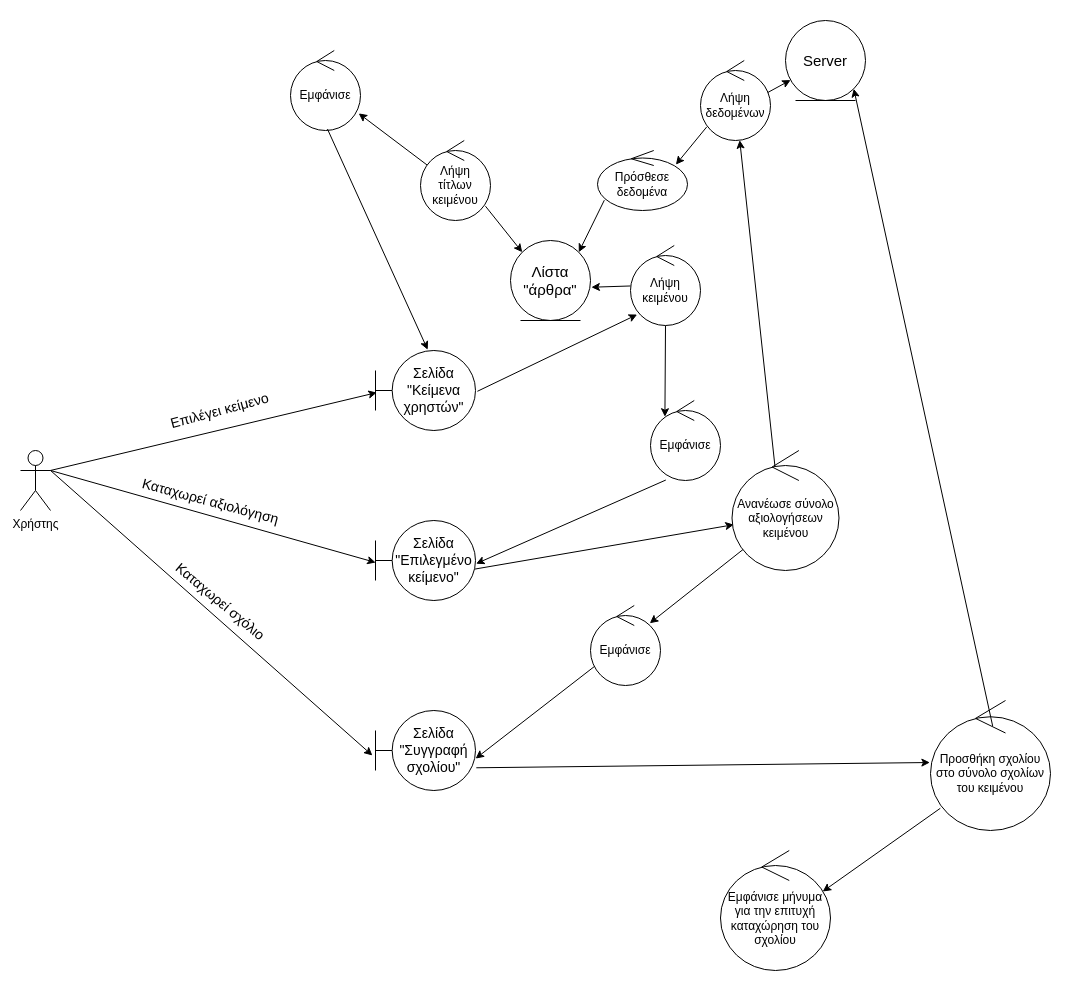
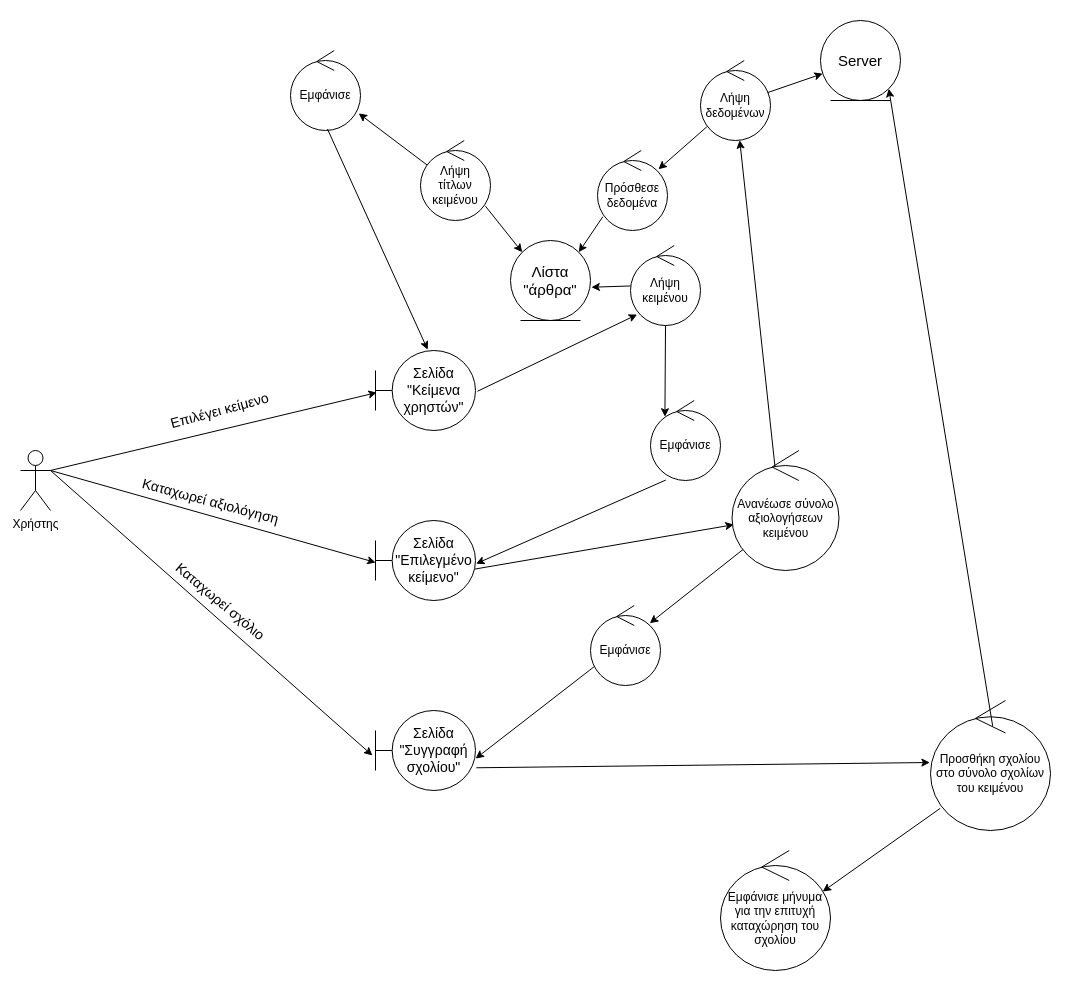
node "Server": moved (826, 61) -> (861, 61)
node "Πρόσθεσε δεδομένα": size 90x60 -> 70x80
